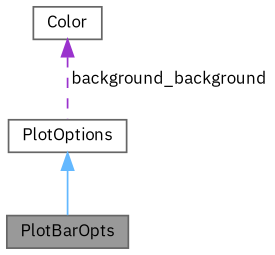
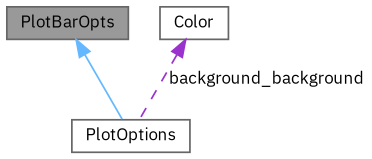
edge "PlotBarOpts" -> "PlotOptions": reversed
